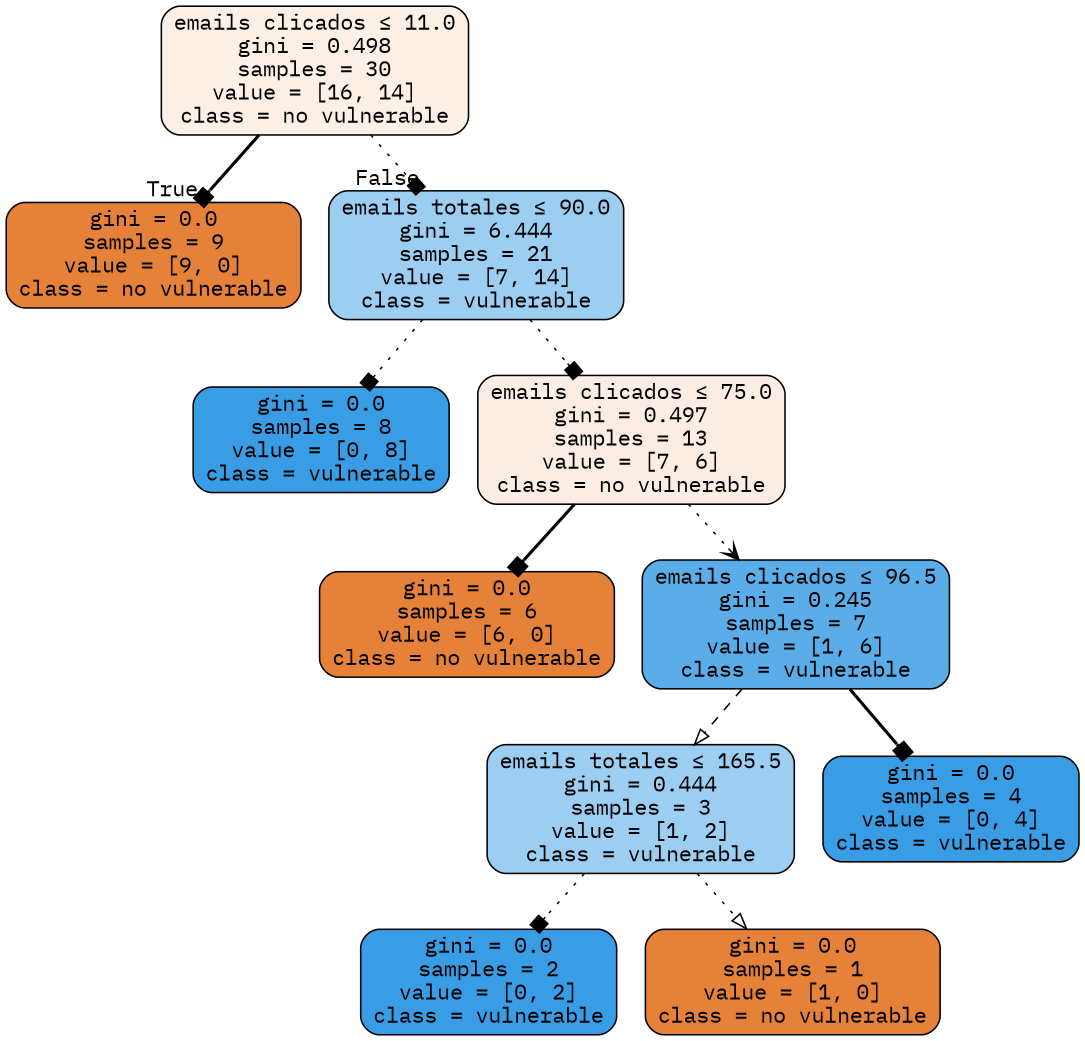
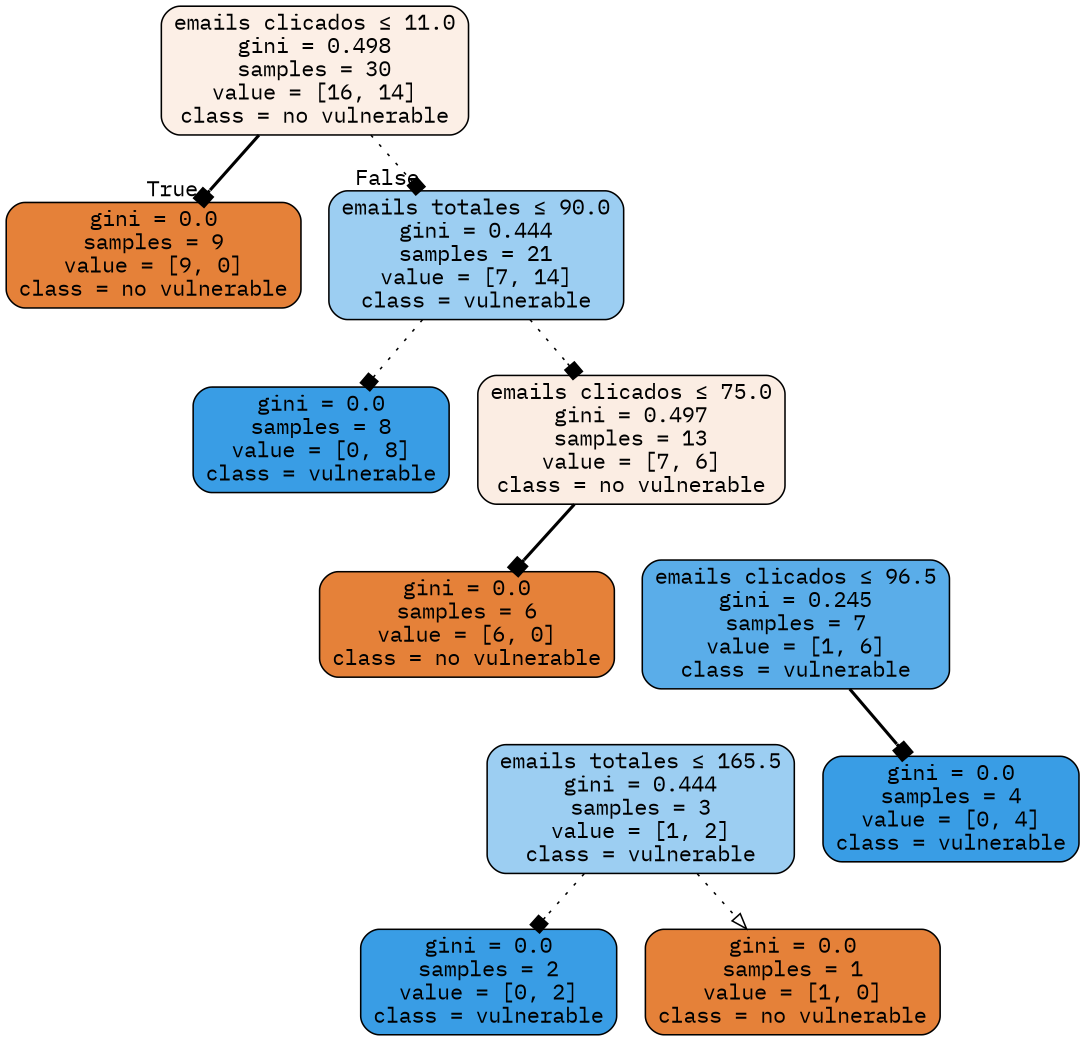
node "emails totales ≤ 90.0": text "gini = 6.444" -> "gini = 0.444"
edge "emails clicados ≤ 75.0" -> "emails clicados ≤ 96.5": removed
edge "emails clicados ≤ 96.5" -> "emails totales ≤ 165.5": removed
